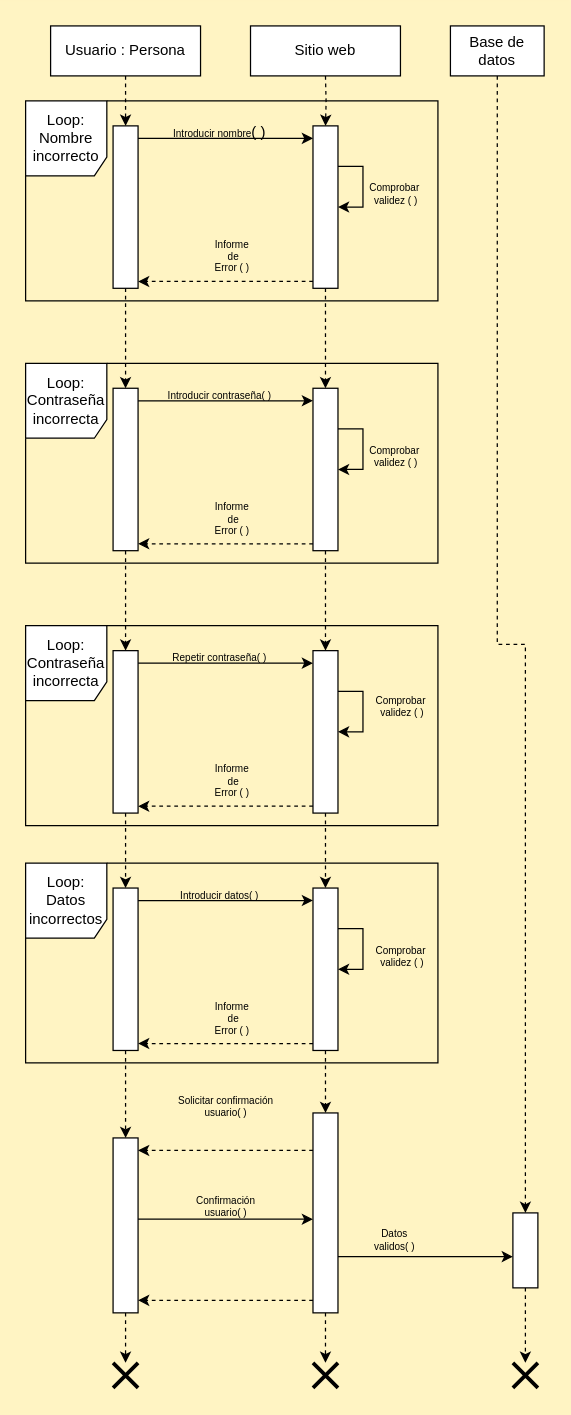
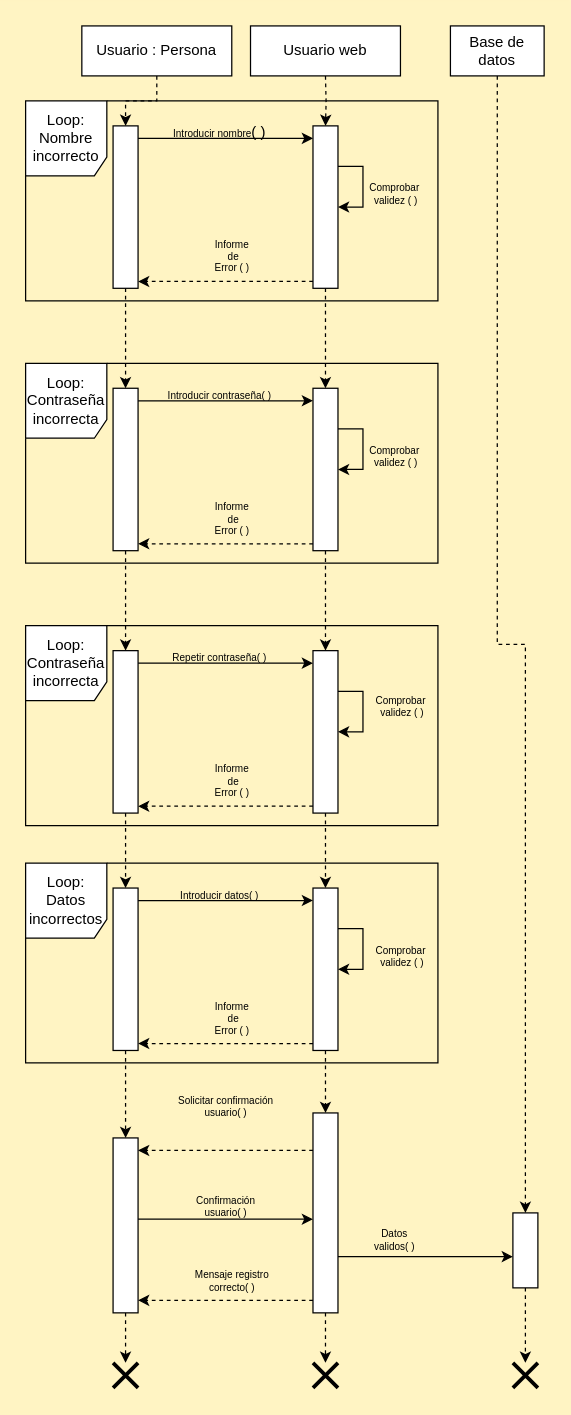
node "Usuario : Persona": moved (126, 51) -> (157, 51)
node "Sitio web": label "Sitio web" -> "Usuario web"
node "Mensaje registro correcto( )": added
